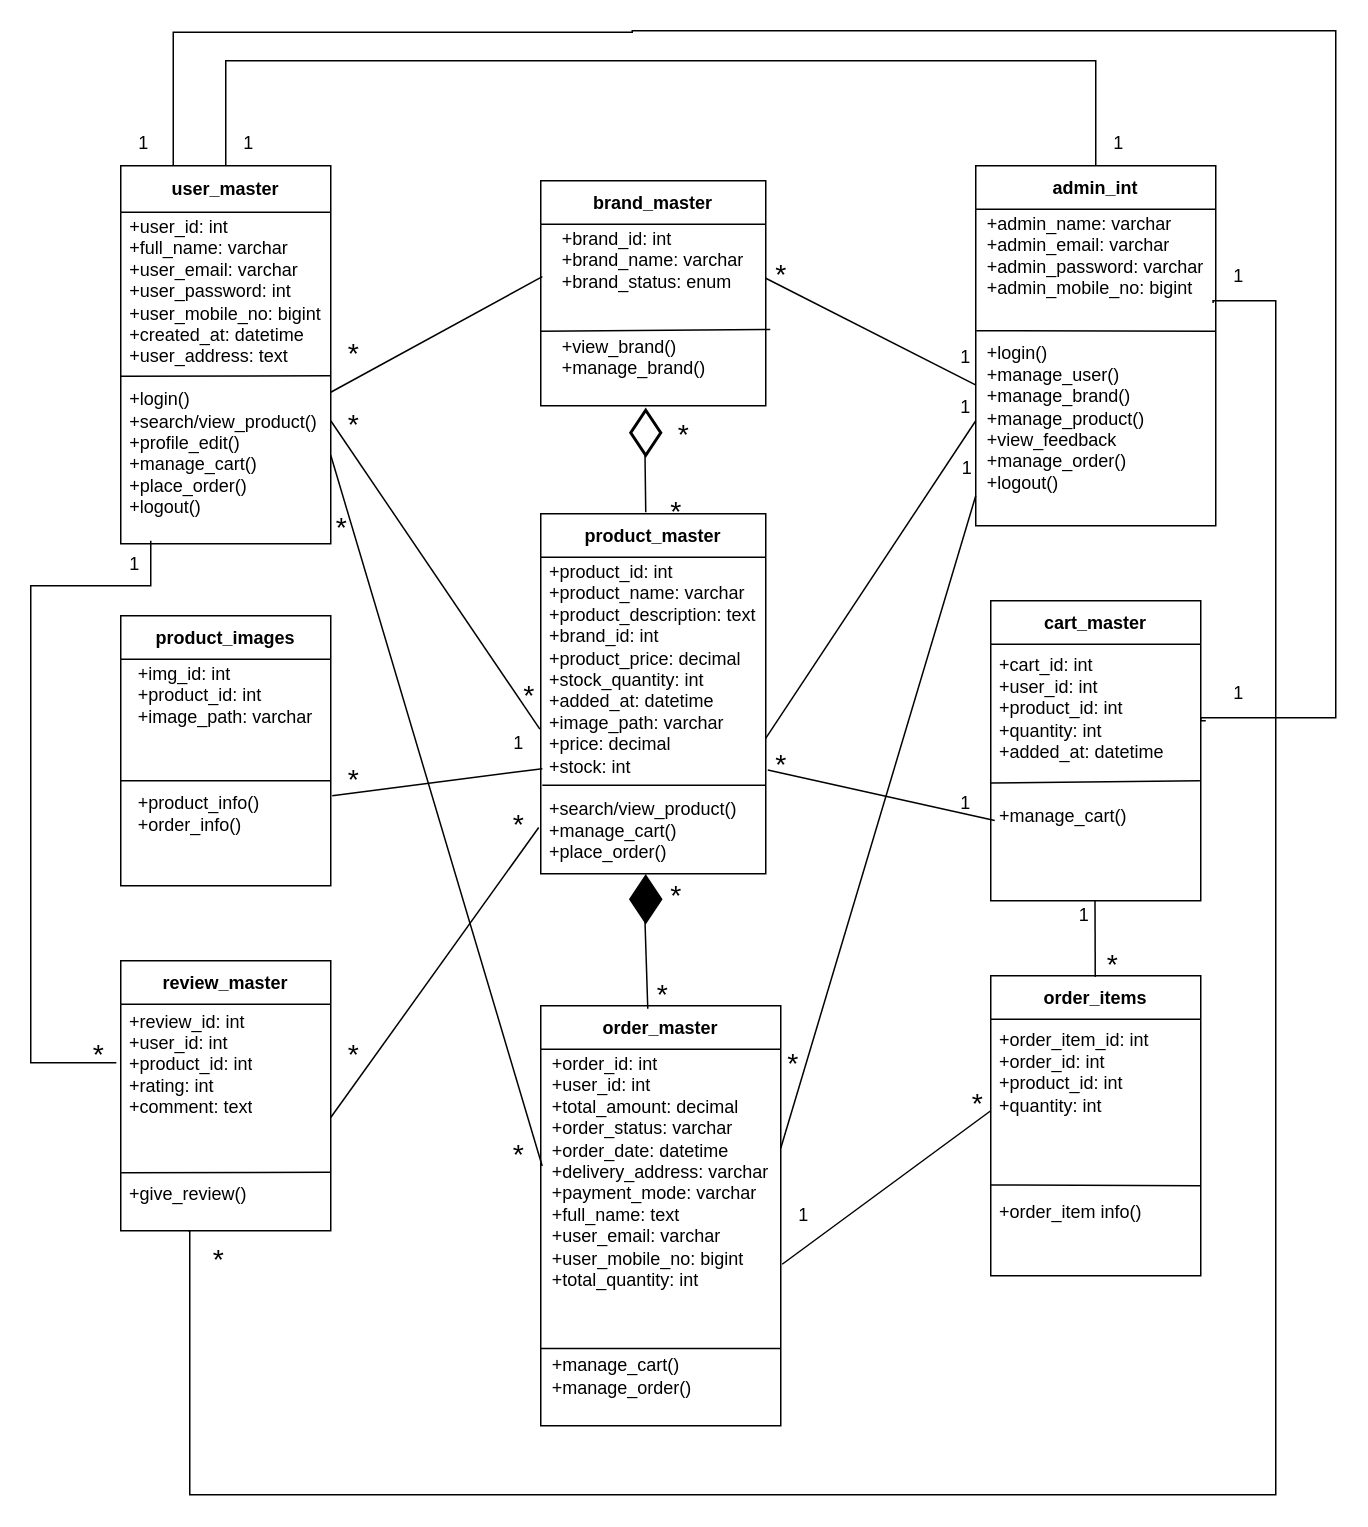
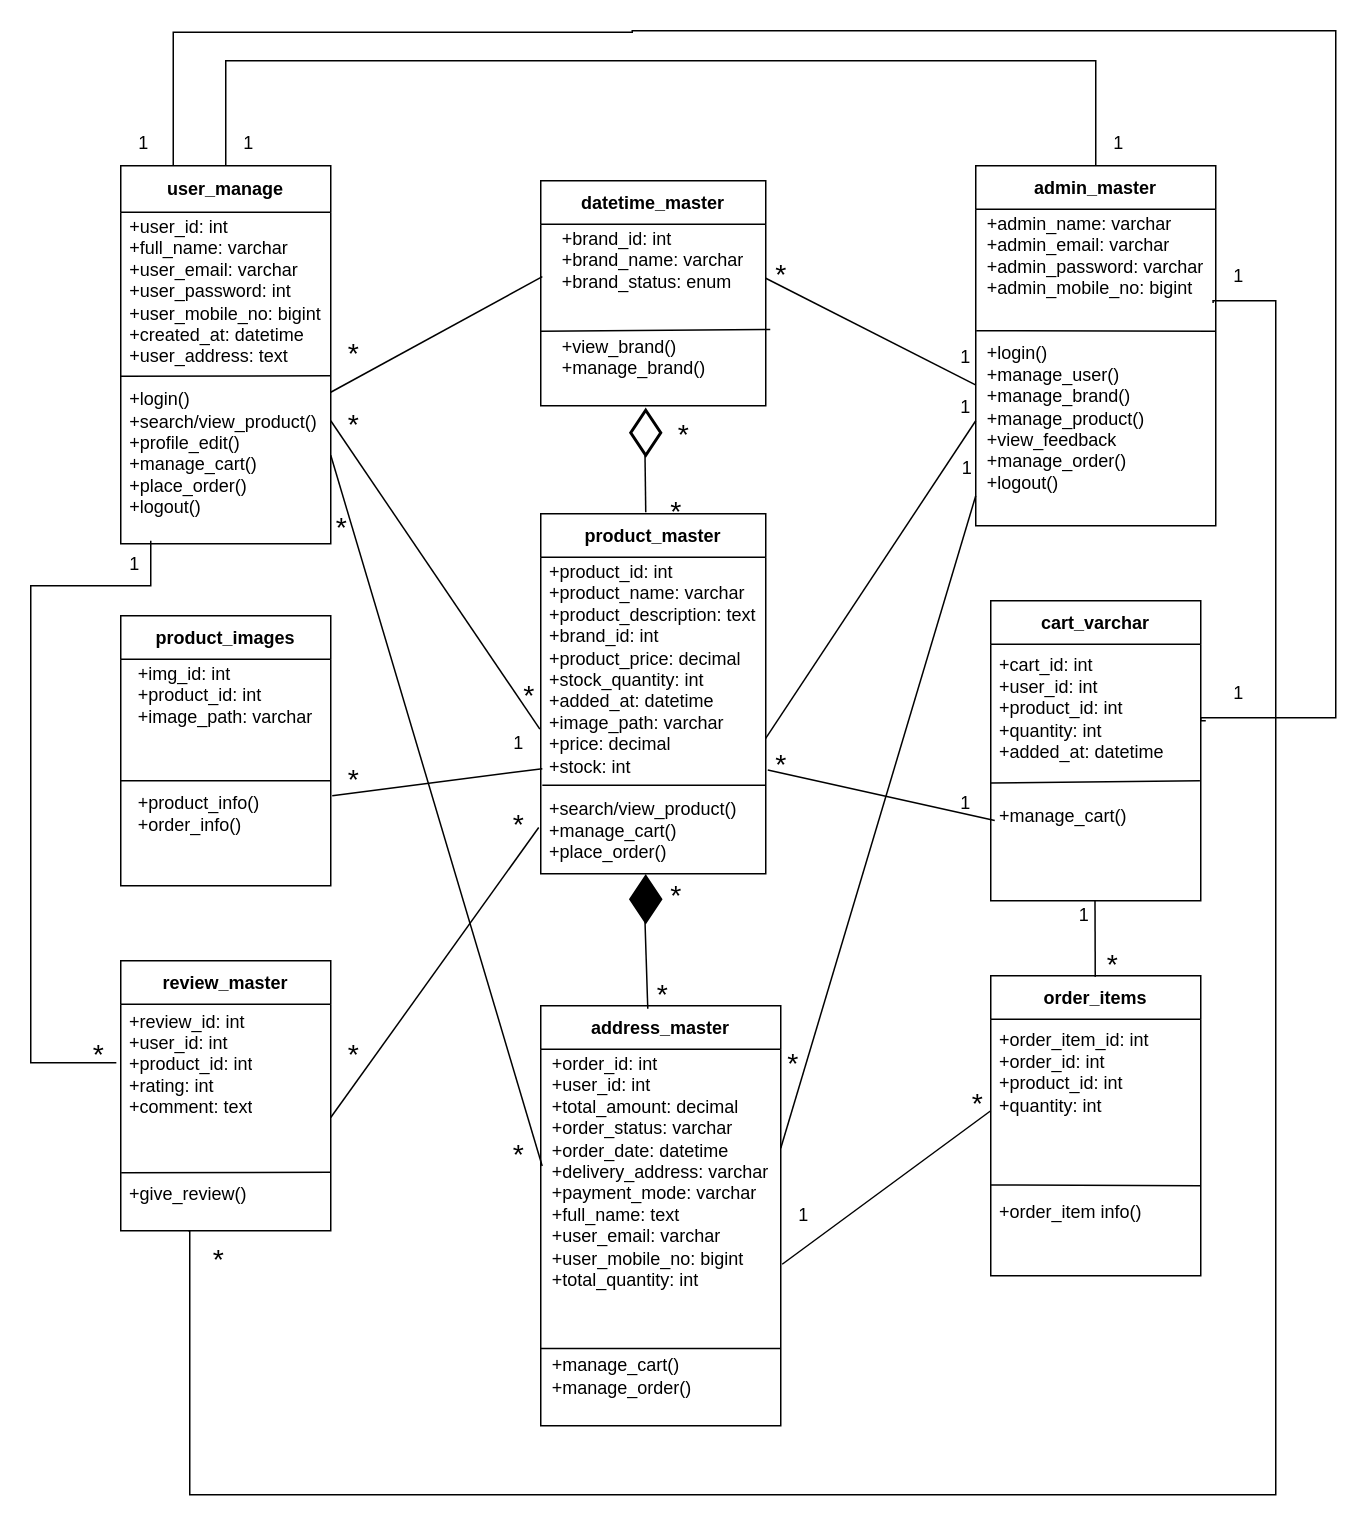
node "admin_int": label "admin_int" -> "admin_master"
node "user_master": label "user_master" -> "user_manage"
node "brand_master": label "brand_master" -> "datetime_master"
node "cart_master": label "cart_master" -> "cart_varchar"
node "order_master": label "order_master" -> "address_master"
